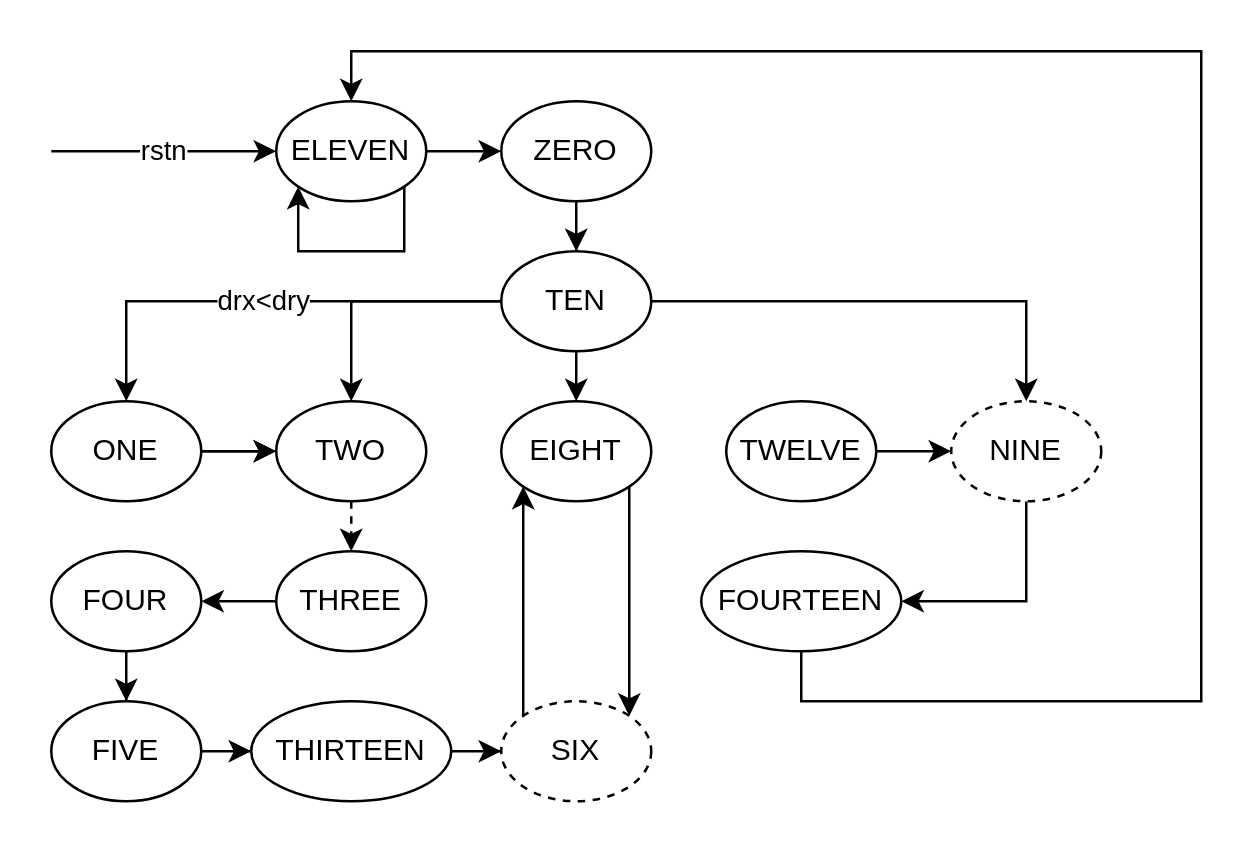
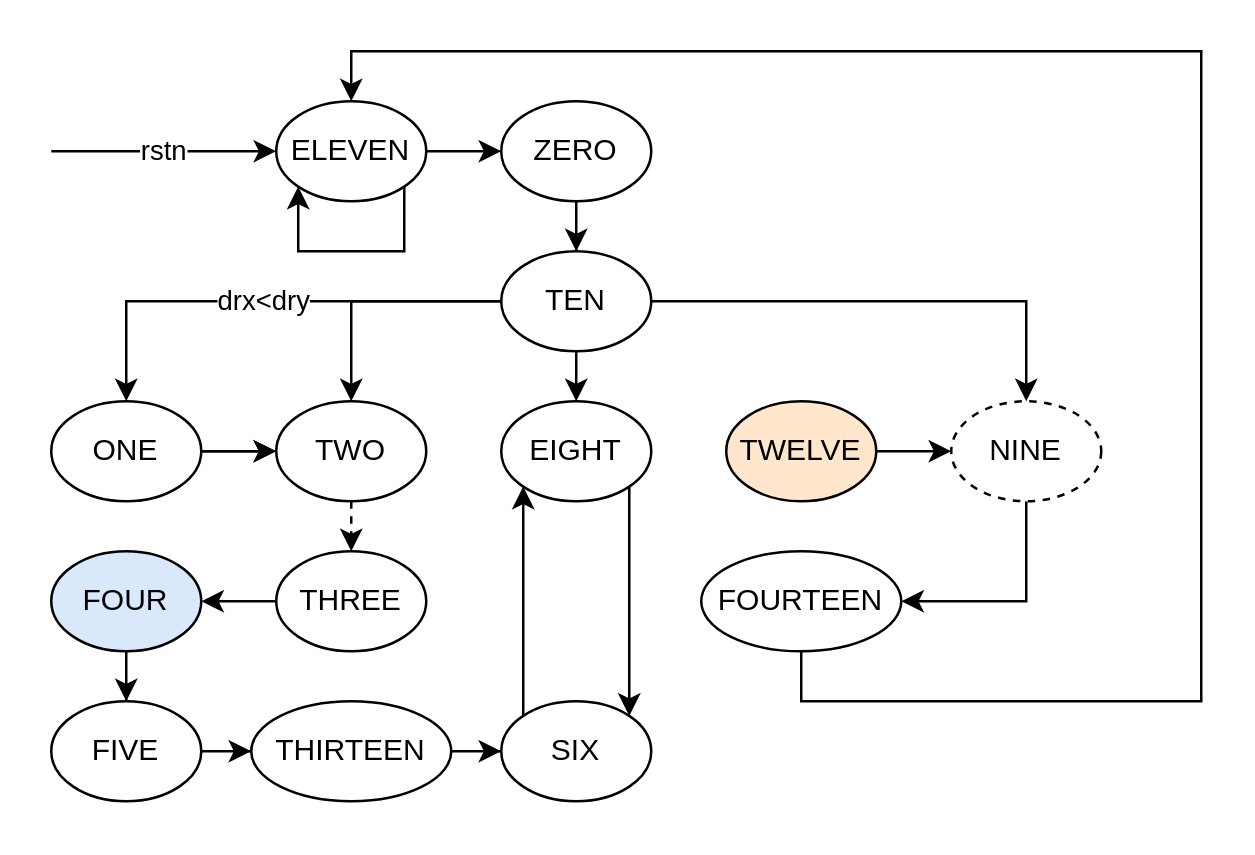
node "TWELVE": fillcolor #ffffff -> #ffe6cc
node "FOUR": fillcolor #ffffff -> #dae8fc
node "SIX": style dashed -> solid
